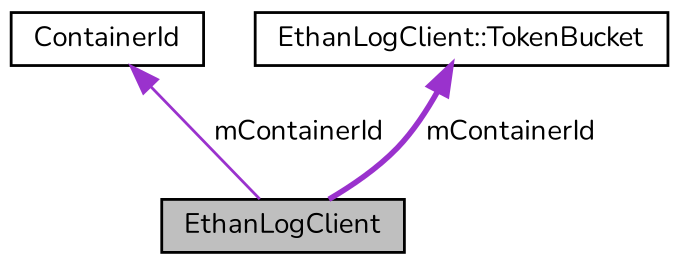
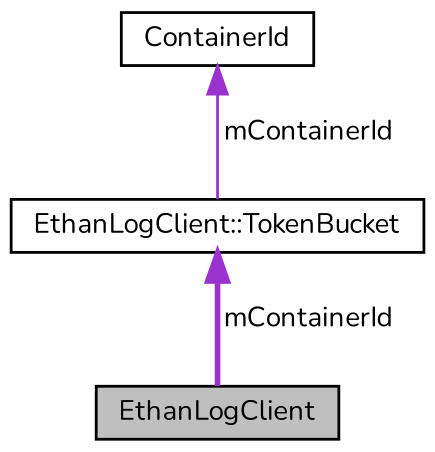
edge "EthanLogClient" -> "ContainerId": now "EthanLogClient::TokenBucket" -> "ContainerId"
